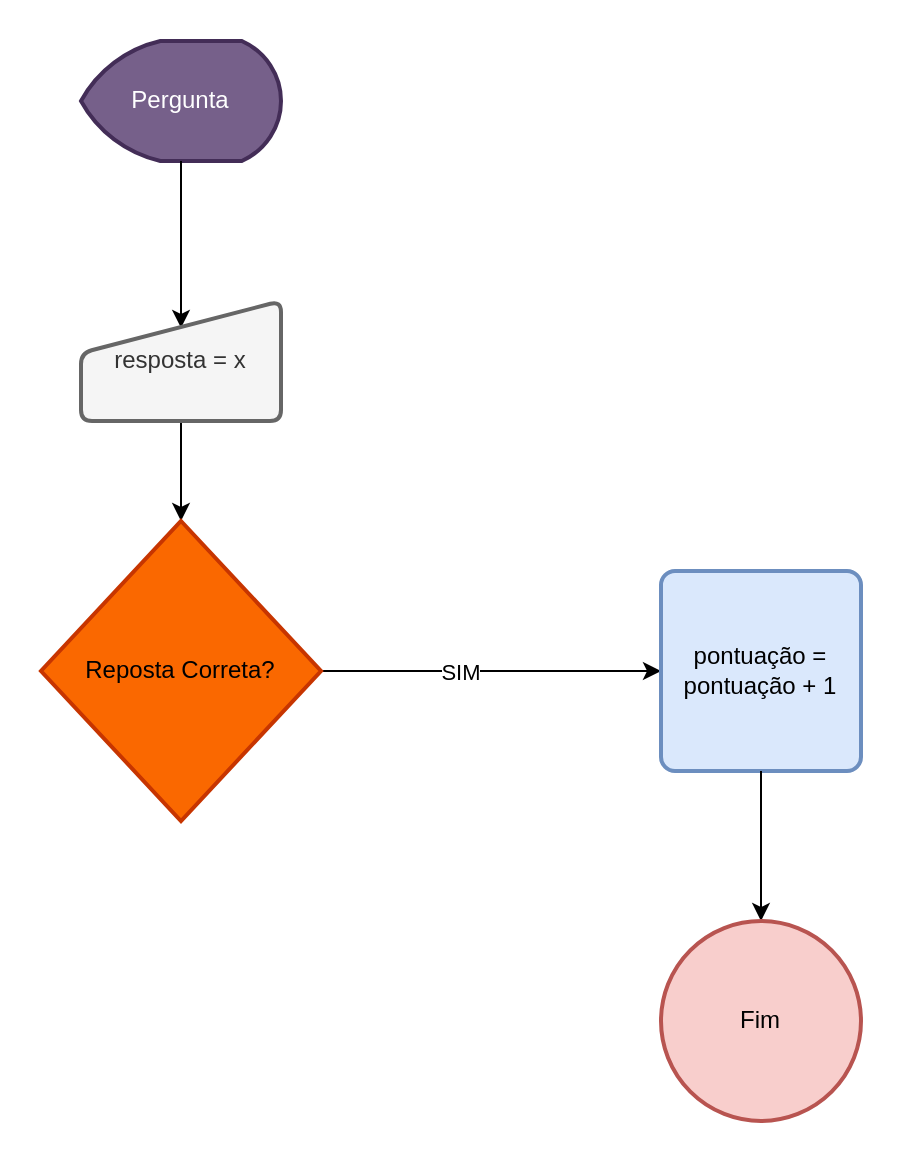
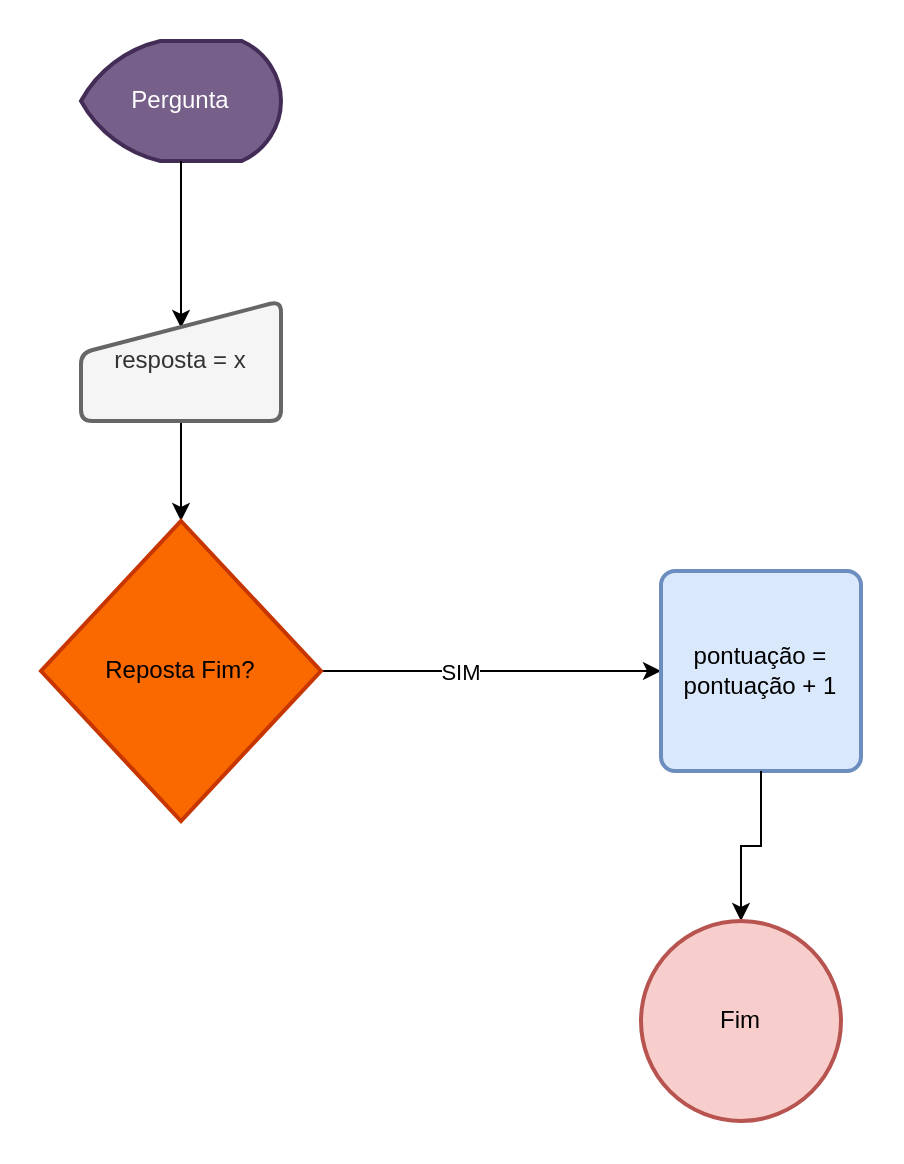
node "Reposta Correta?": label "Reposta Correta?" -> "Reposta Fim?"
node "Fim": moved (761, 1021) -> (741, 1021)
